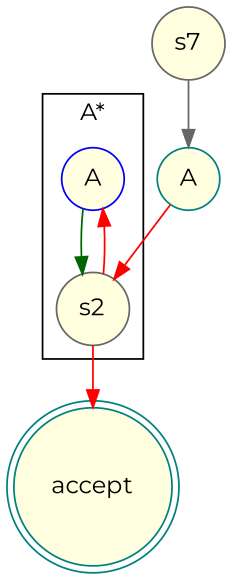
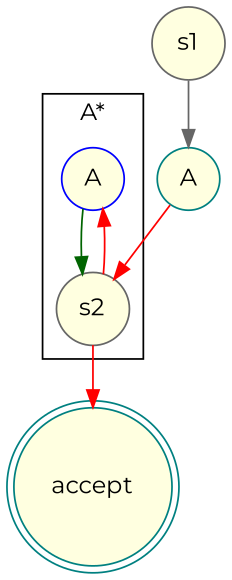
node "s7": label "s7" -> "s1"
